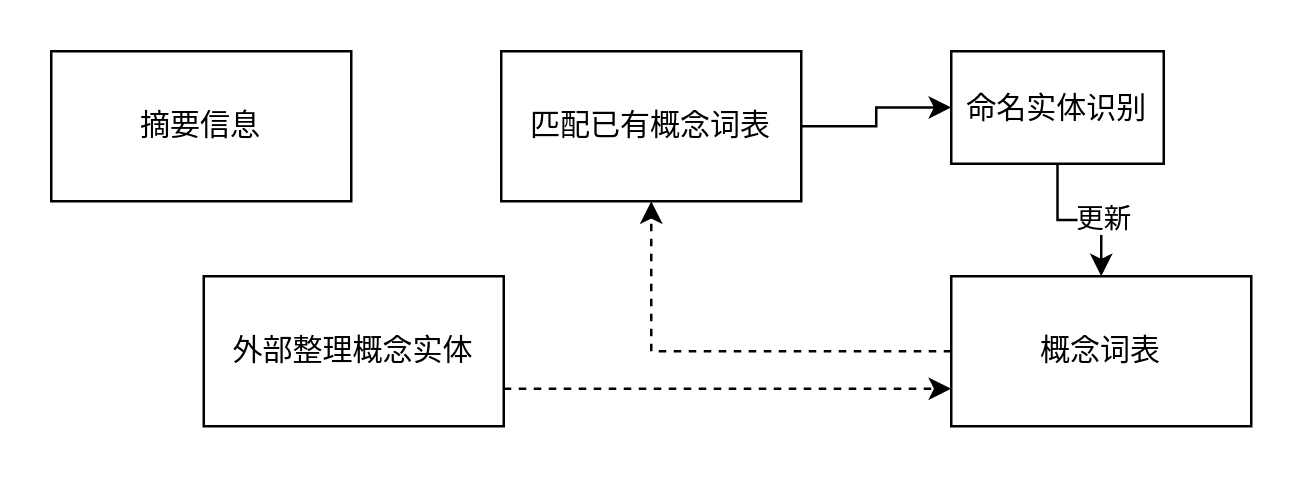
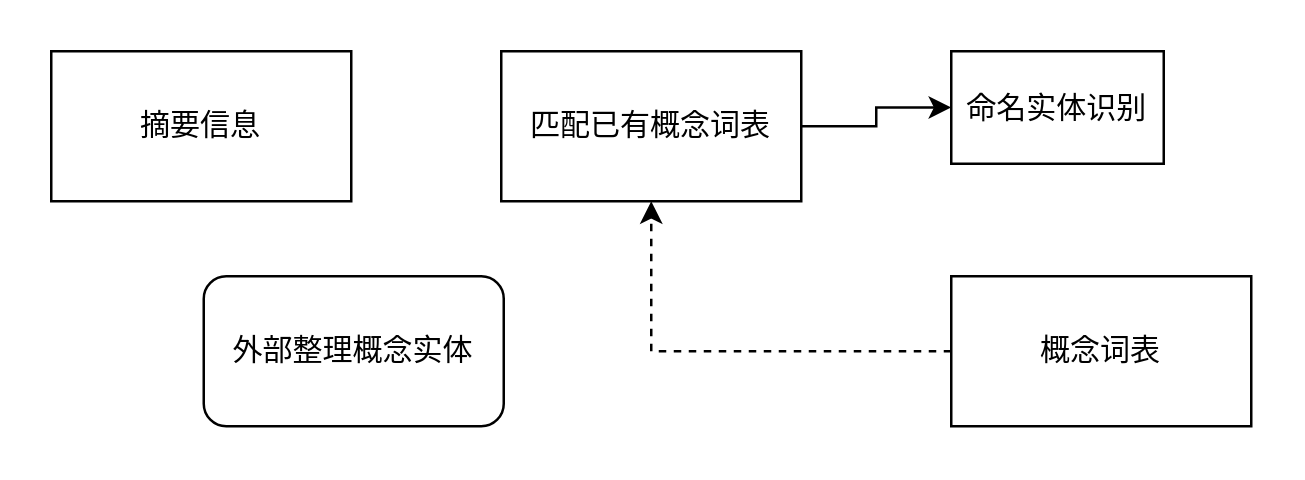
edge "命名实体识别" -> "概念词表": removed, label "更新"
node "外部整理概念实体": shape rectangle -> rounded rectangle
edge "外部整理概念实体" -> "概念词表": removed
